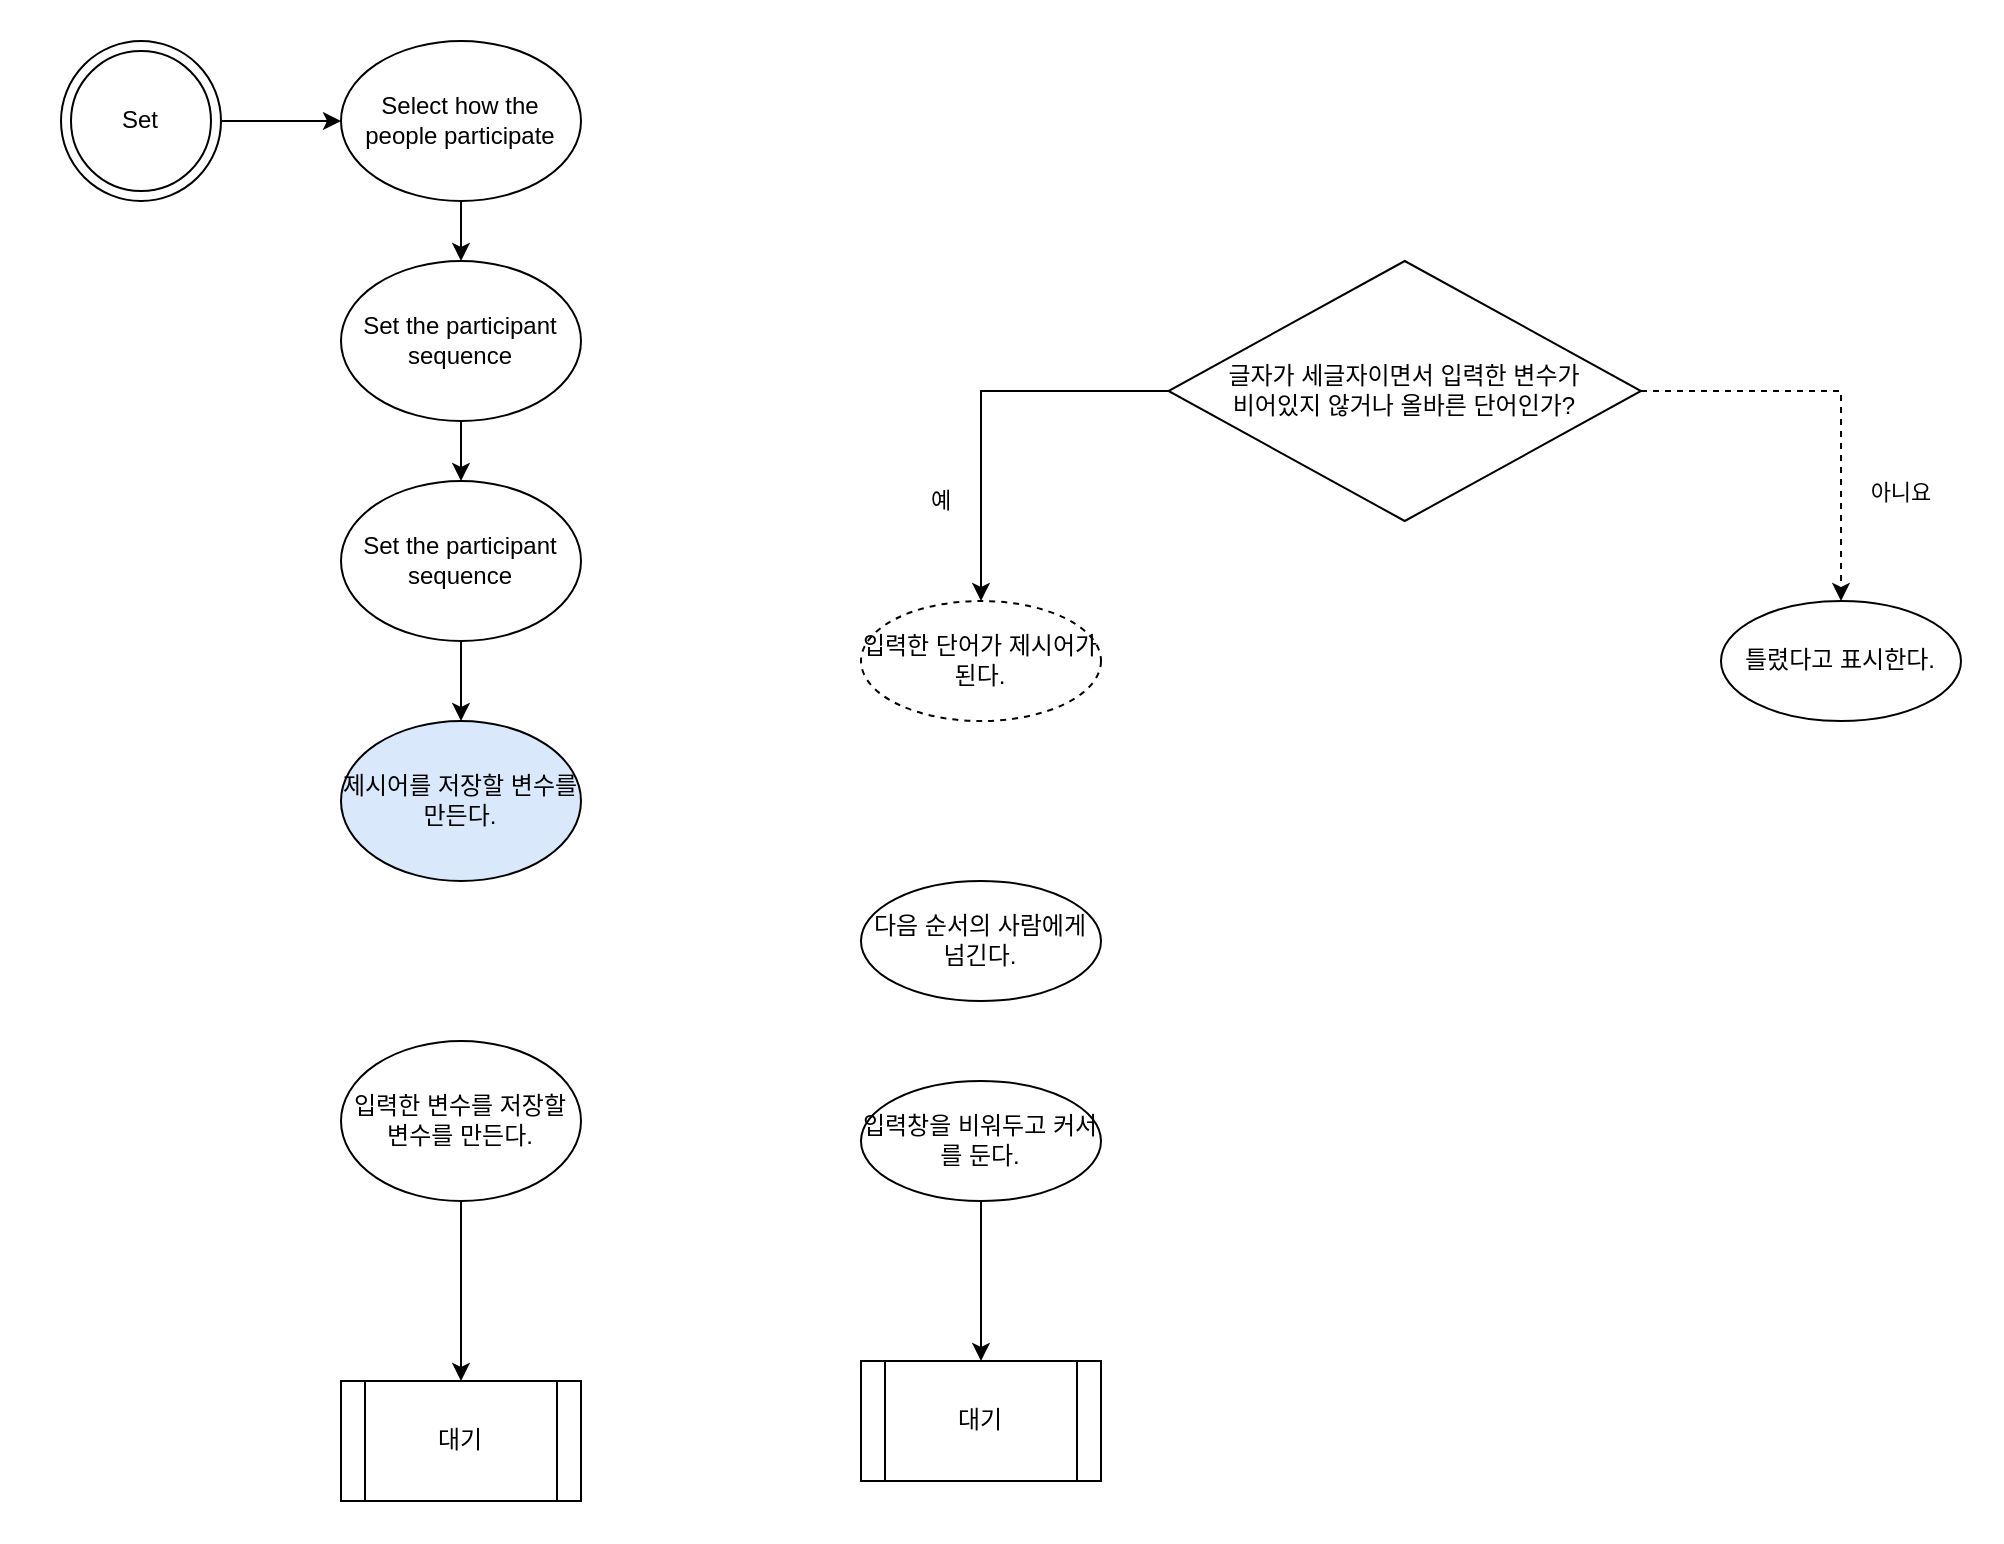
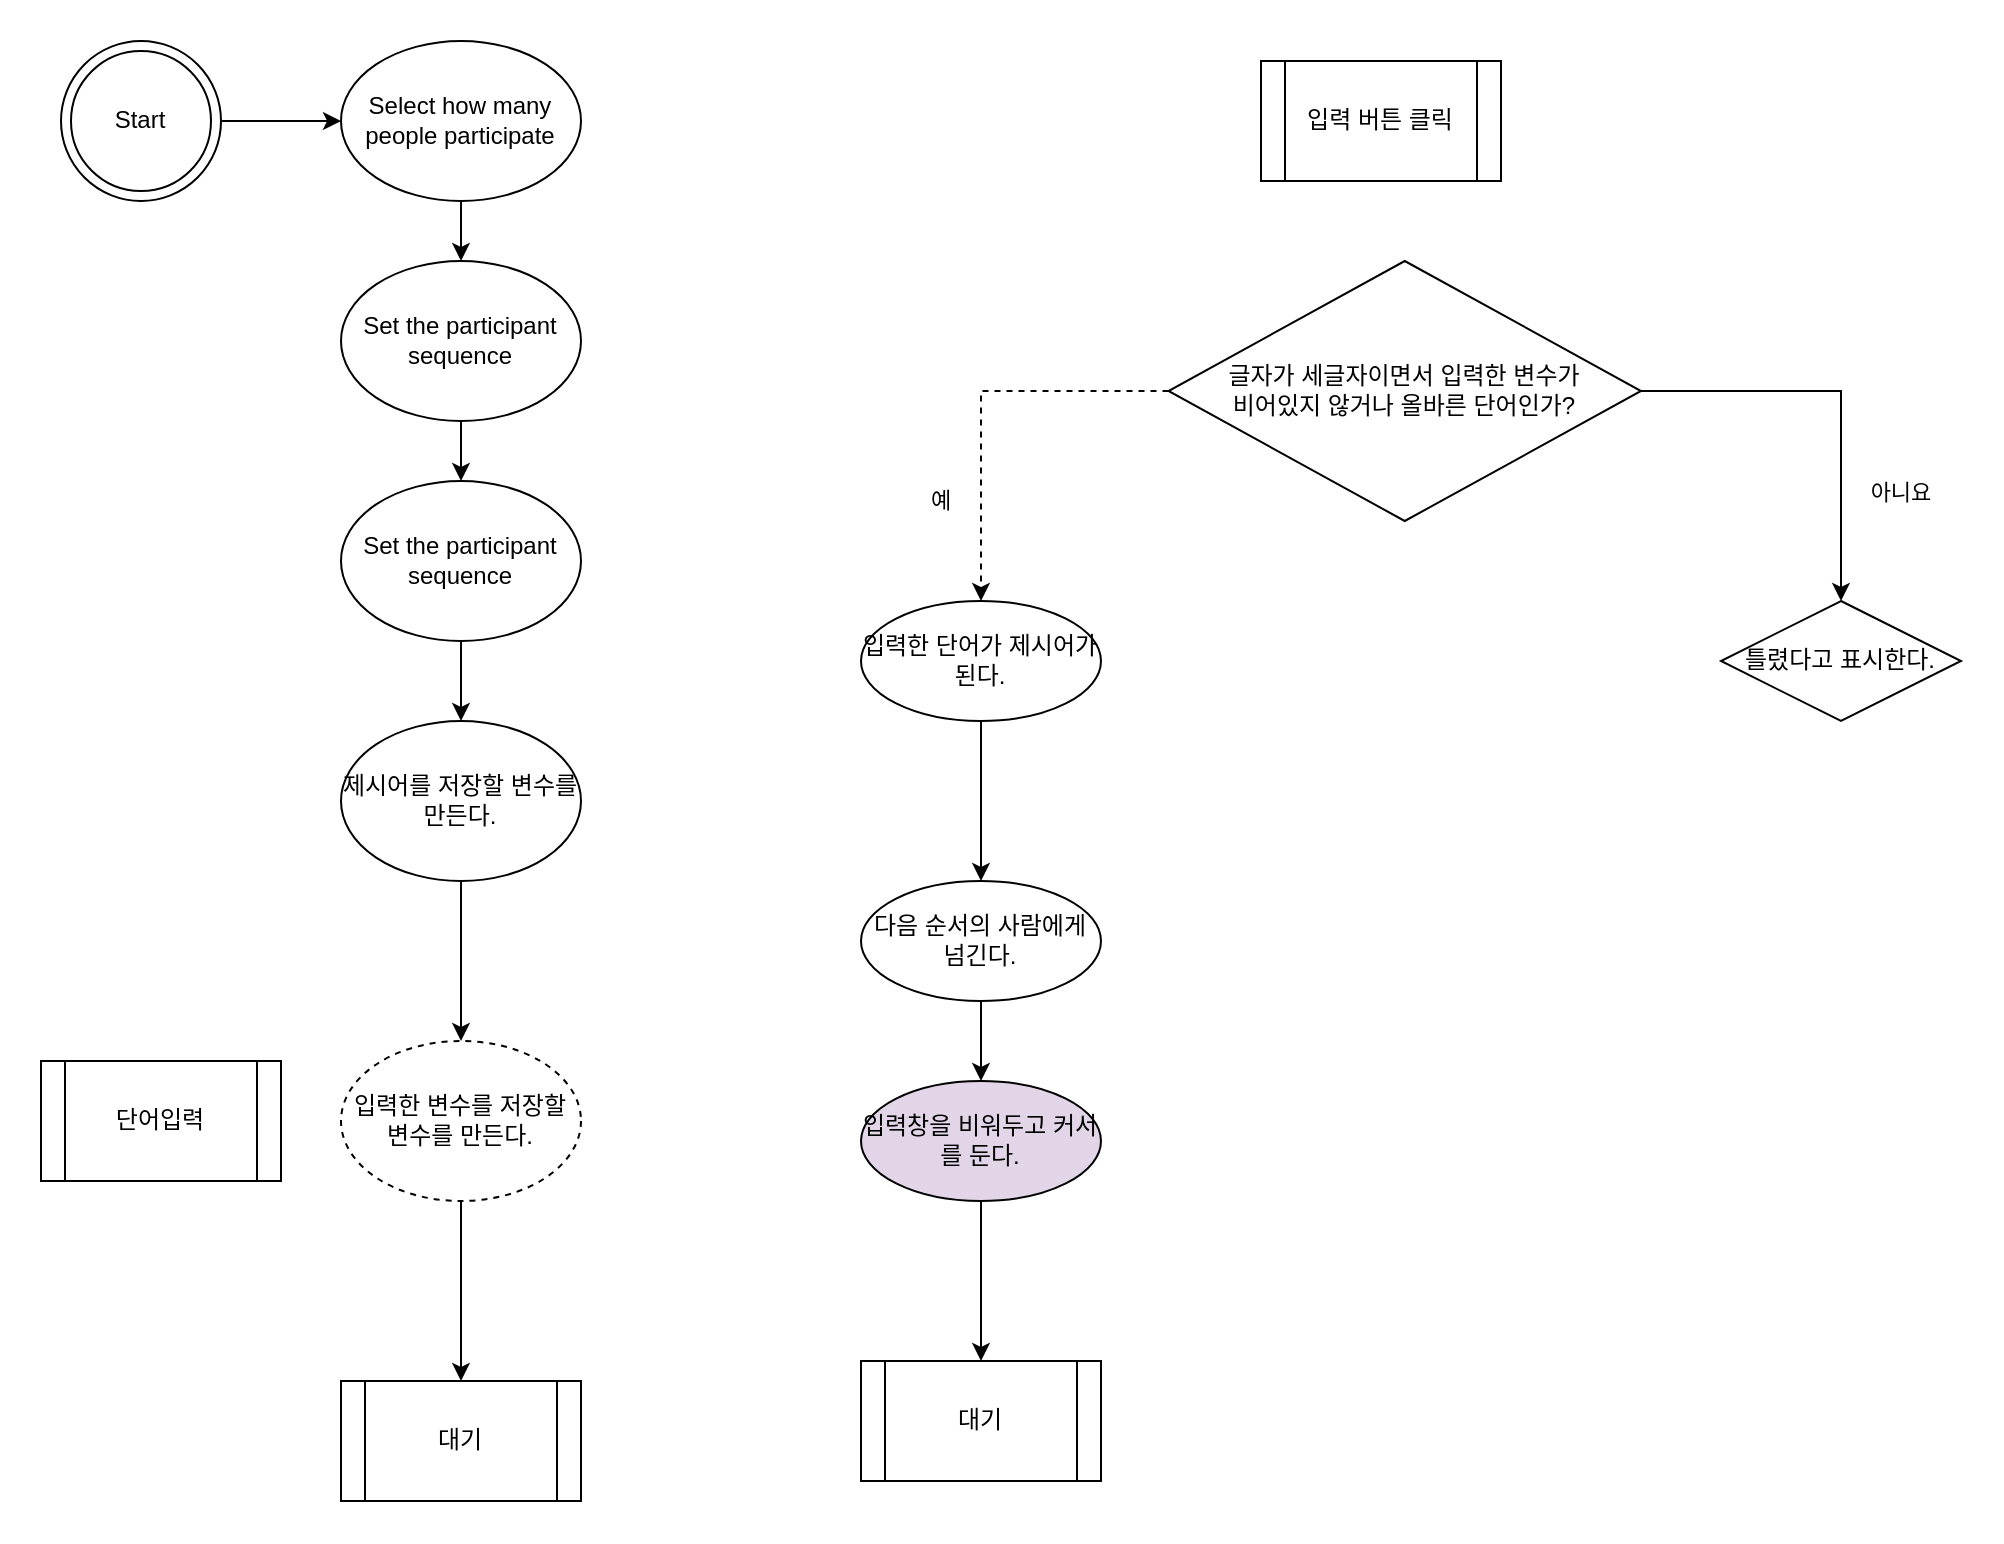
node "Set": label "Set" -> "Start"
node "Select how the people participate": label "Select how the people participate" -> "Select how many people participate"
node "입력 버튼 클릭": added
edge "글자가 세글자이면서 입력한 변수가 비어있지 않거나 올바른 단어인가?" -> "틀렸다고 표시한다.": style dashed -> solid
edge "글자가 세글자이면서 입력한 변수가 비어있지 않거나 올바른 단어인가?" -> "입력한 단어가 제시어가 된다.": style solid -> dashed
node "입력한 단어가 제시어가 된다.": style dashed -> solid
node "틀렸다고 표시한다.": shape ellipse -> diamond
edge "입력한 단어가 제시어가 된다." -> "다음 순서의 사람에게 넘긴다.": added
node "제시어를 저장할 변수를 만든다.": fillcolor #dae8fc -> #ffffff
edge "제시어를 저장할 변수를 만든다." -> "입력한 변수를 저장할 변수를 만든다.": added
edge "다음 순서의 사람에게 넘긴다." -> "입력창을 비워두고 커서를 둔다.": added
node "단어입력": added
node "입력한 변수를 저장할 변수를 만든다.": style solid -> dashed
node "입력창을 비워두고 커서를 둔다.": fillcolor #ffffff -> #e1d5e7
